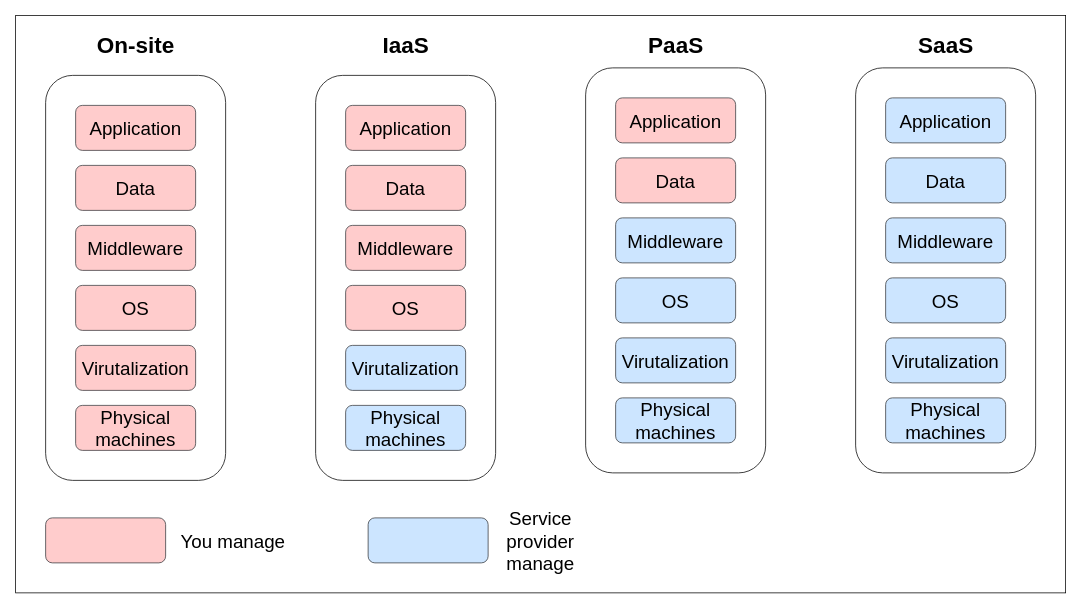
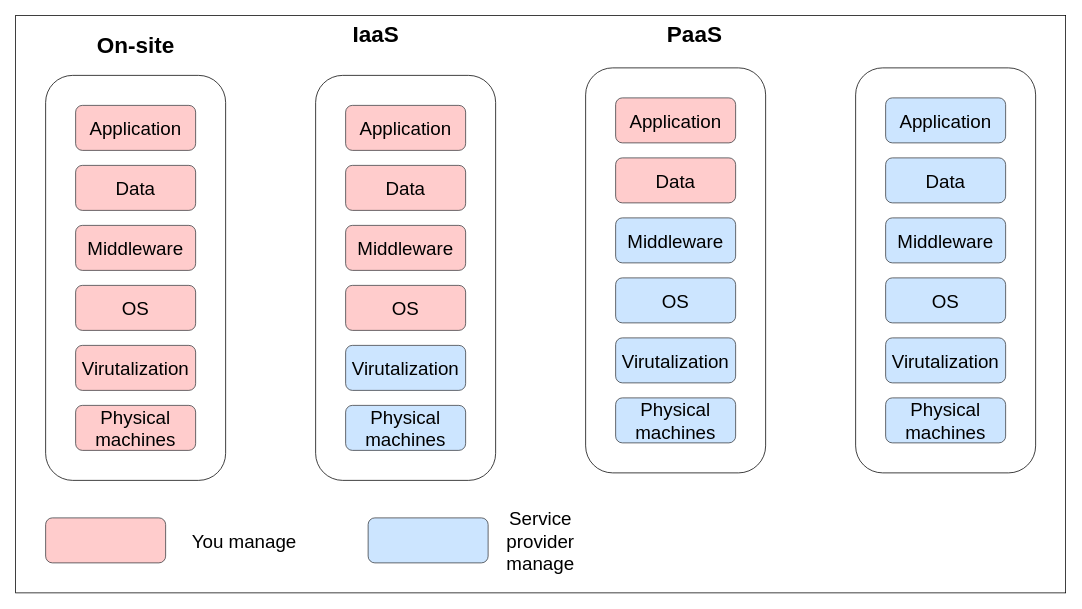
node "IaaS": moved (405, 45) -> (375, 34)
node "PaaS": moved (675, 45) -> (694, 34)
node "SaaS": removed
node "You manage": moved (233, 540) -> (244, 540)
